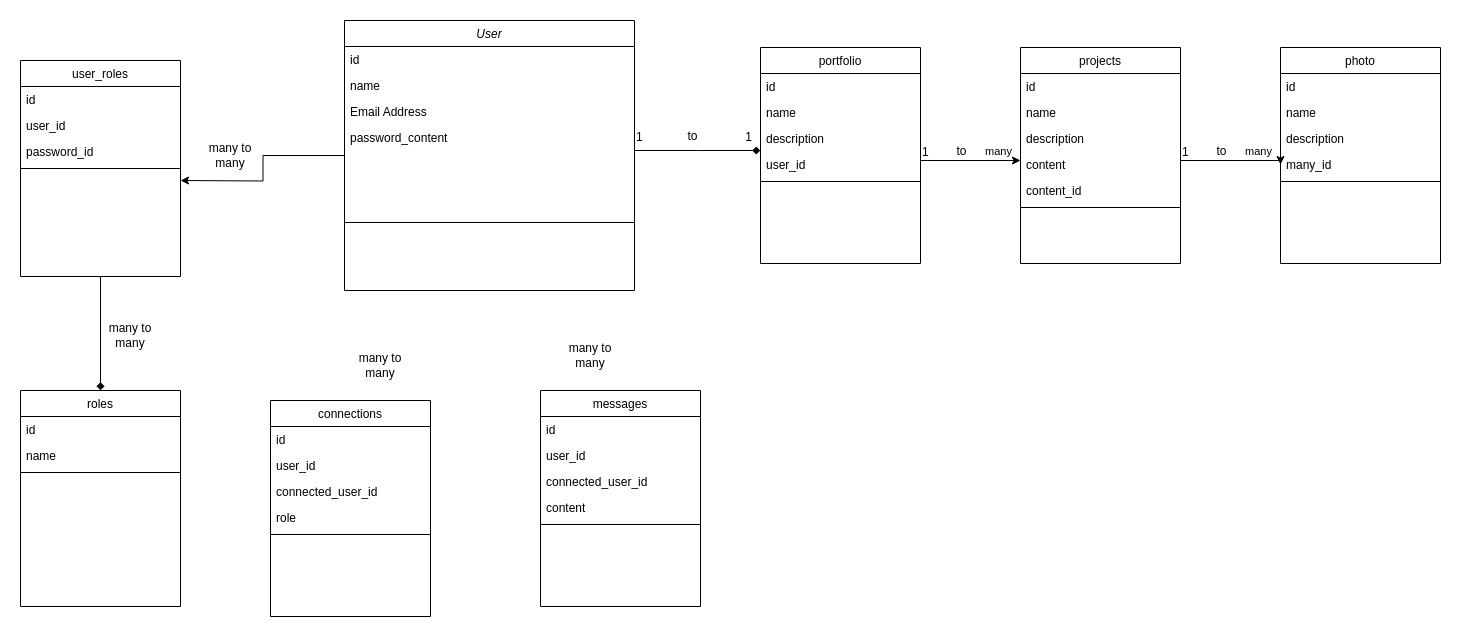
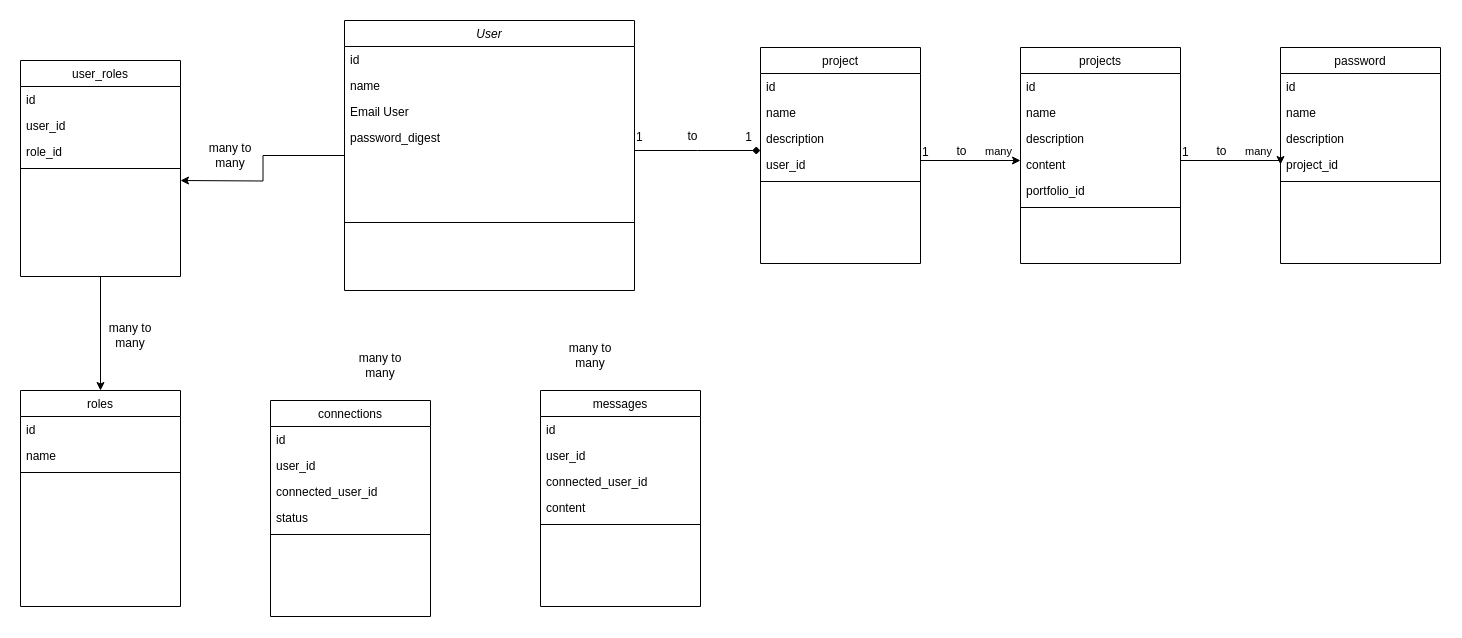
node "portfolio": label "portfolio" -> "project"
node "photo": label "photo" -> "password"
node "Email Address": label "Email Address" -> "Email User"
node "password_content": label "password_content" -> "password_digest"
node "password_id": label "password_id" -> "role_id"
node "many_id": label "many_id" -> "project_id"
node "content_id": label "content_id" -> "portfolio_id"
edge "user_roles" -> "roles": arrowhead diamond -> classic
node "role": label "role" -> "status"
